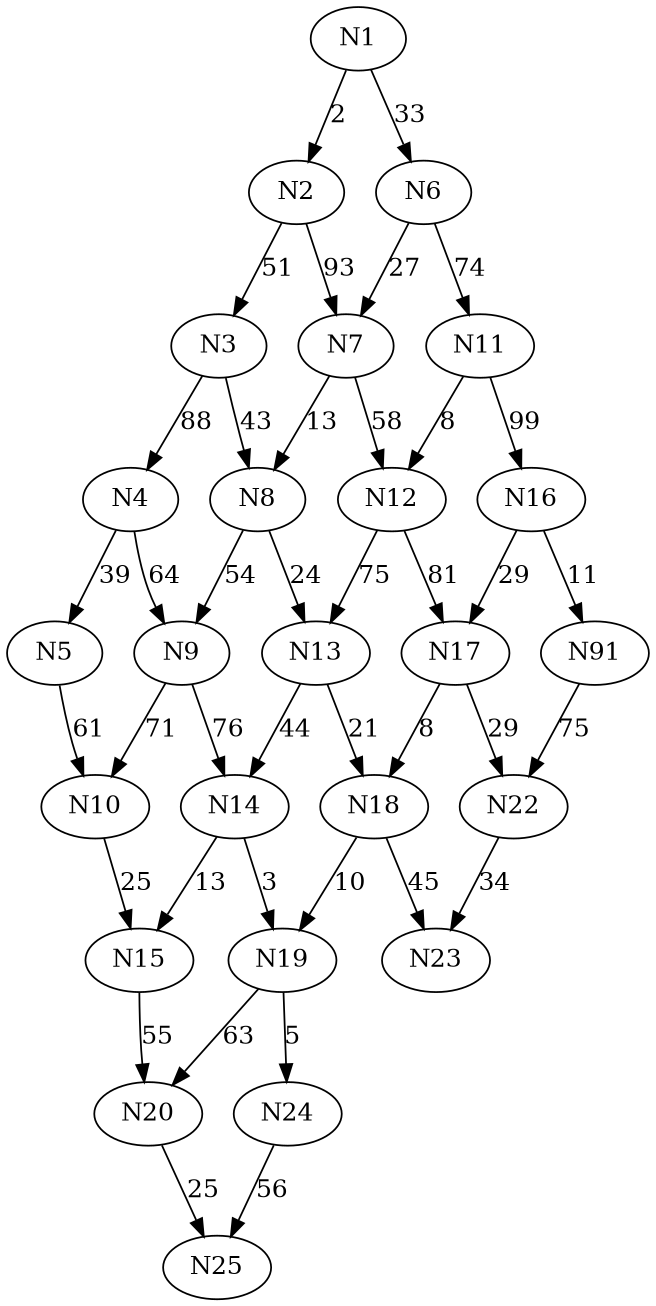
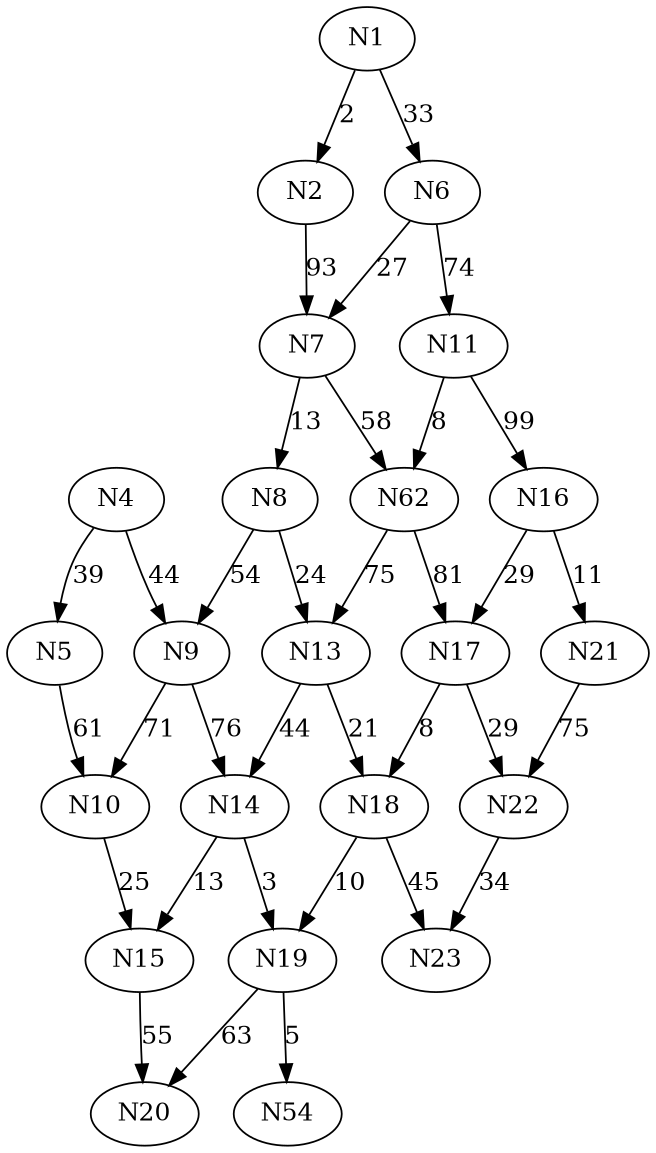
node "N3": removed
node "N12": label "N12" -> "N62"
edge "N4" -> "N9": label "64" -> "44"
node "N91": label "N91" -> "N21"
node "N24": label "N24" -> "N54"
node "N25": removed
